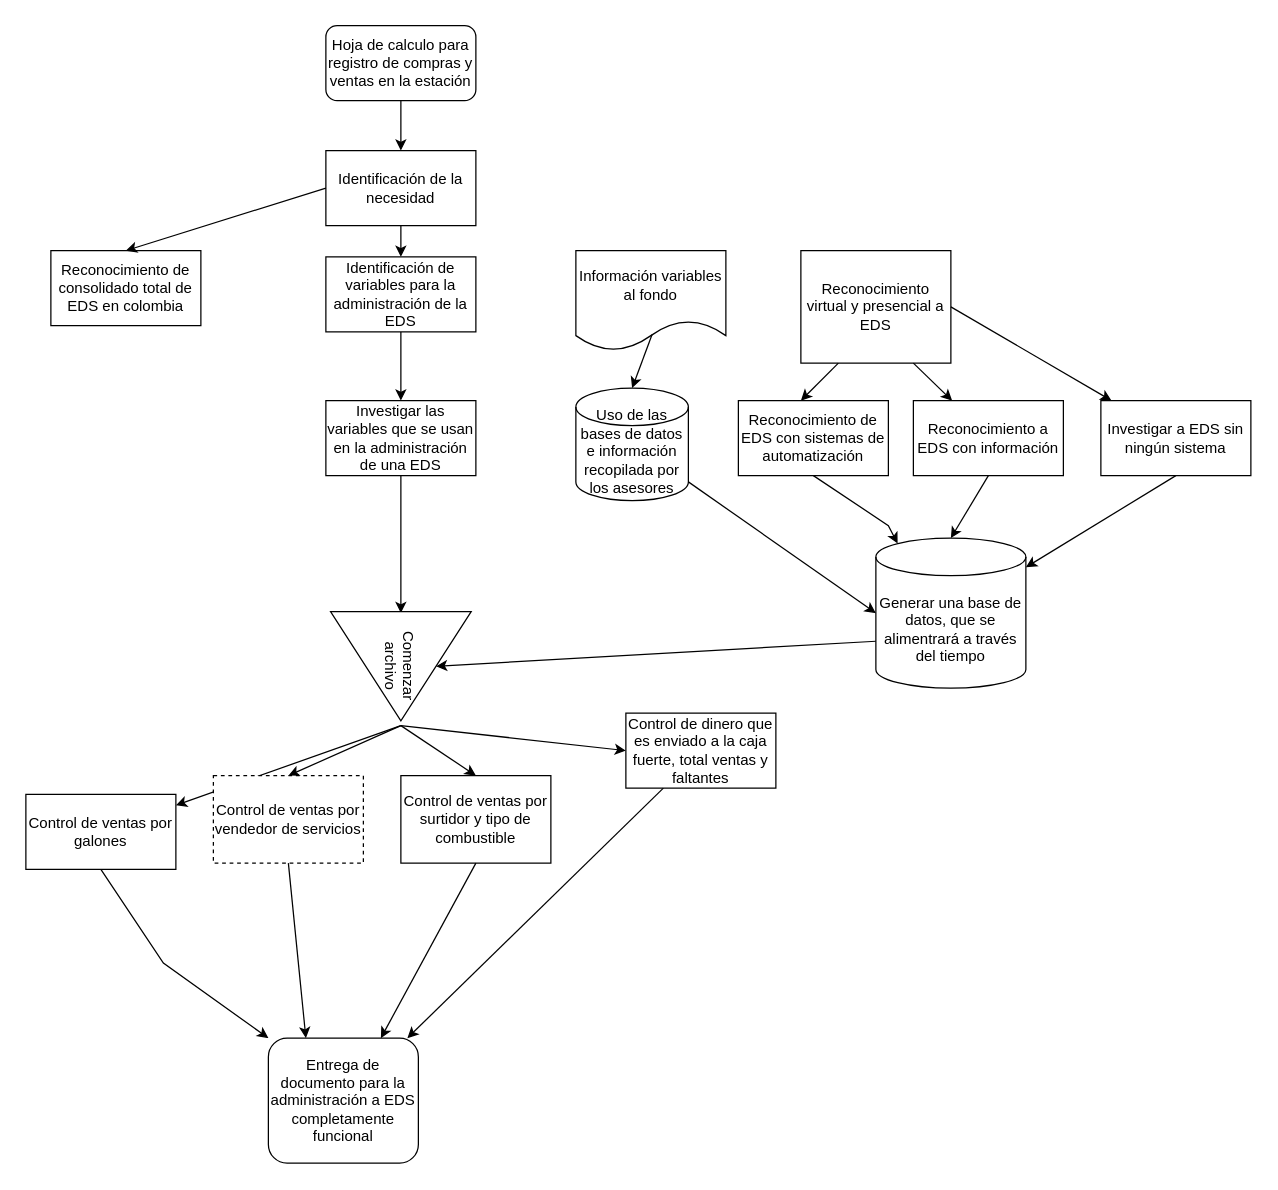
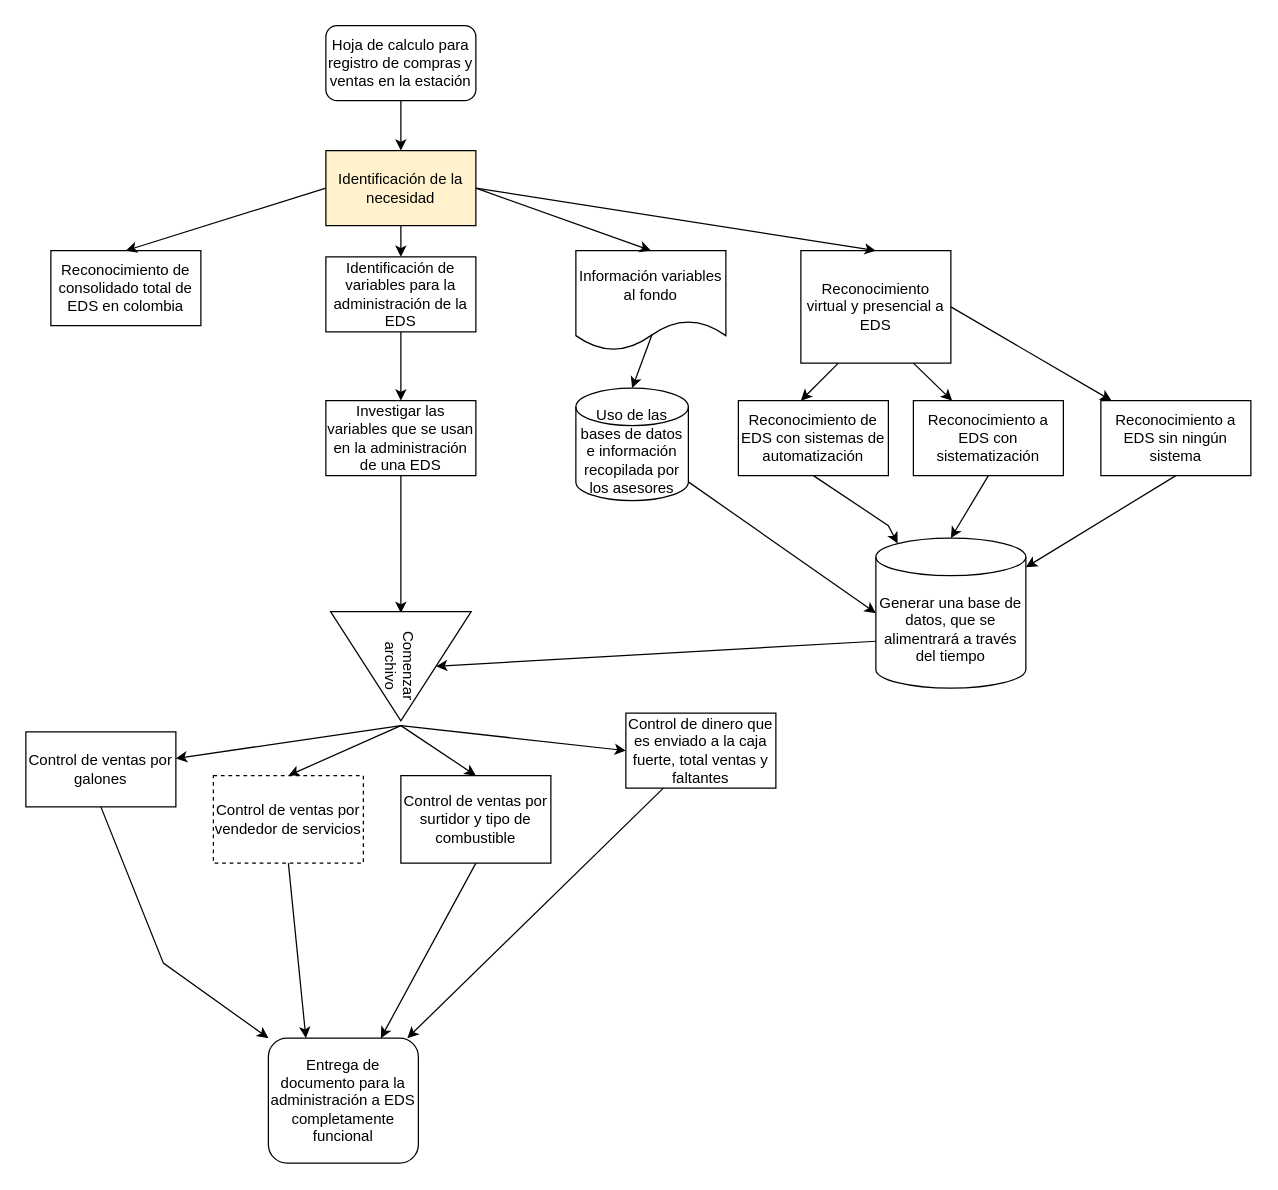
node "Identificación de la necesidad": fillcolor #ffffff -> #fff2cc
edge "Identificación de la necesidad" -> "Reconocimiento virtual y presencial a EDS": added
edge "Identificación de la necesidad" -> "Información variables al fondo": added
node "Reconocimiento a EDS con información": label "Reconocimiento a EDS con información" -> "Reconocimiento a EDS con sistematización"
node "Investigar a EDS sin ningún sistema": label "Investigar a EDS sin ningún sistema" -> "Reconocimiento a EDS sin ningún sistema"
node "Control de ventas por galones": moved (101, 832) -> (101, 769)
